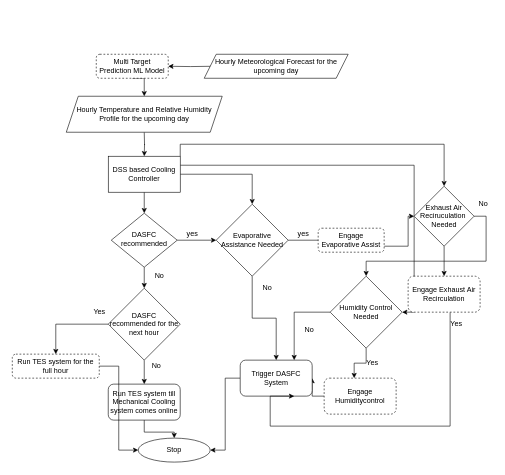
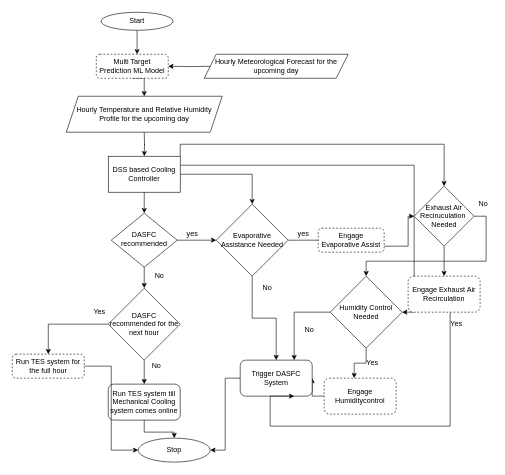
node "Start": added
edge "Start" -> "Multi Target Prediction ML Model": added
node "Run TES system for the full hour": size 87x24 -> 72x24
